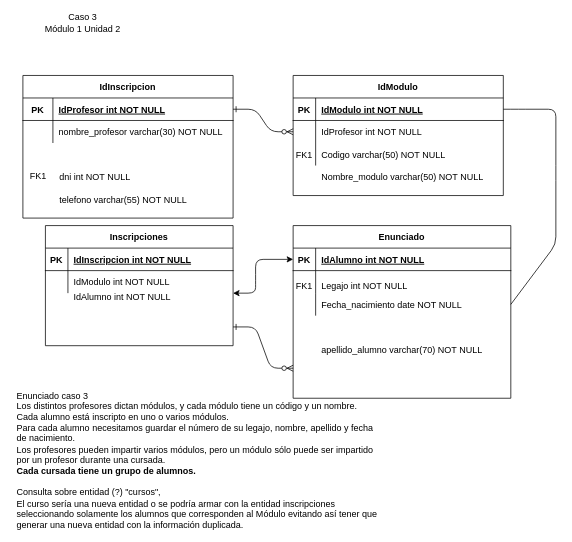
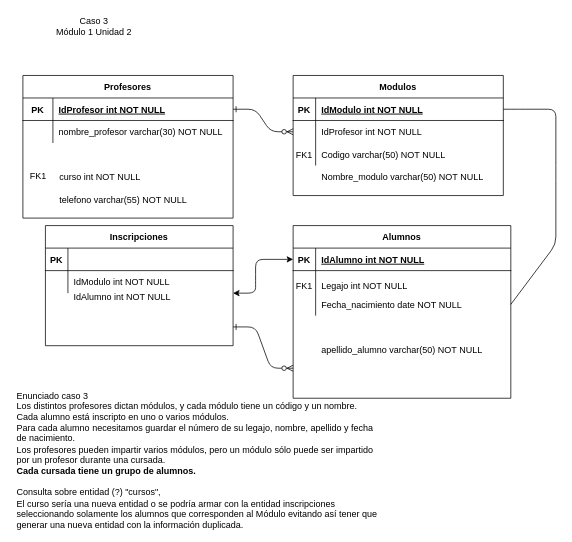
node "Caso 3 Módulo 1 Unidad 2": moved (83, 23) -> (94, 27)
node "IdInscripcion": label "IdInscripcion" -> "Profesores"
node "IdModulo": label "IdModulo" -> "Modulos"
node "dni int NOT NULL": label "dni int NOT NULL" -> "curso int NOT NULL"
node "Enunciado": label "Enunciado" -> "Alumnos"
node "IdInscripcion int NOT NULL": removed
node "apellido_alumno varchar(70) NOT NULL": label "apellido_alumno varchar(70) NOT NULL" -> "apellido_alumno varchar(50) NOT NULL"
